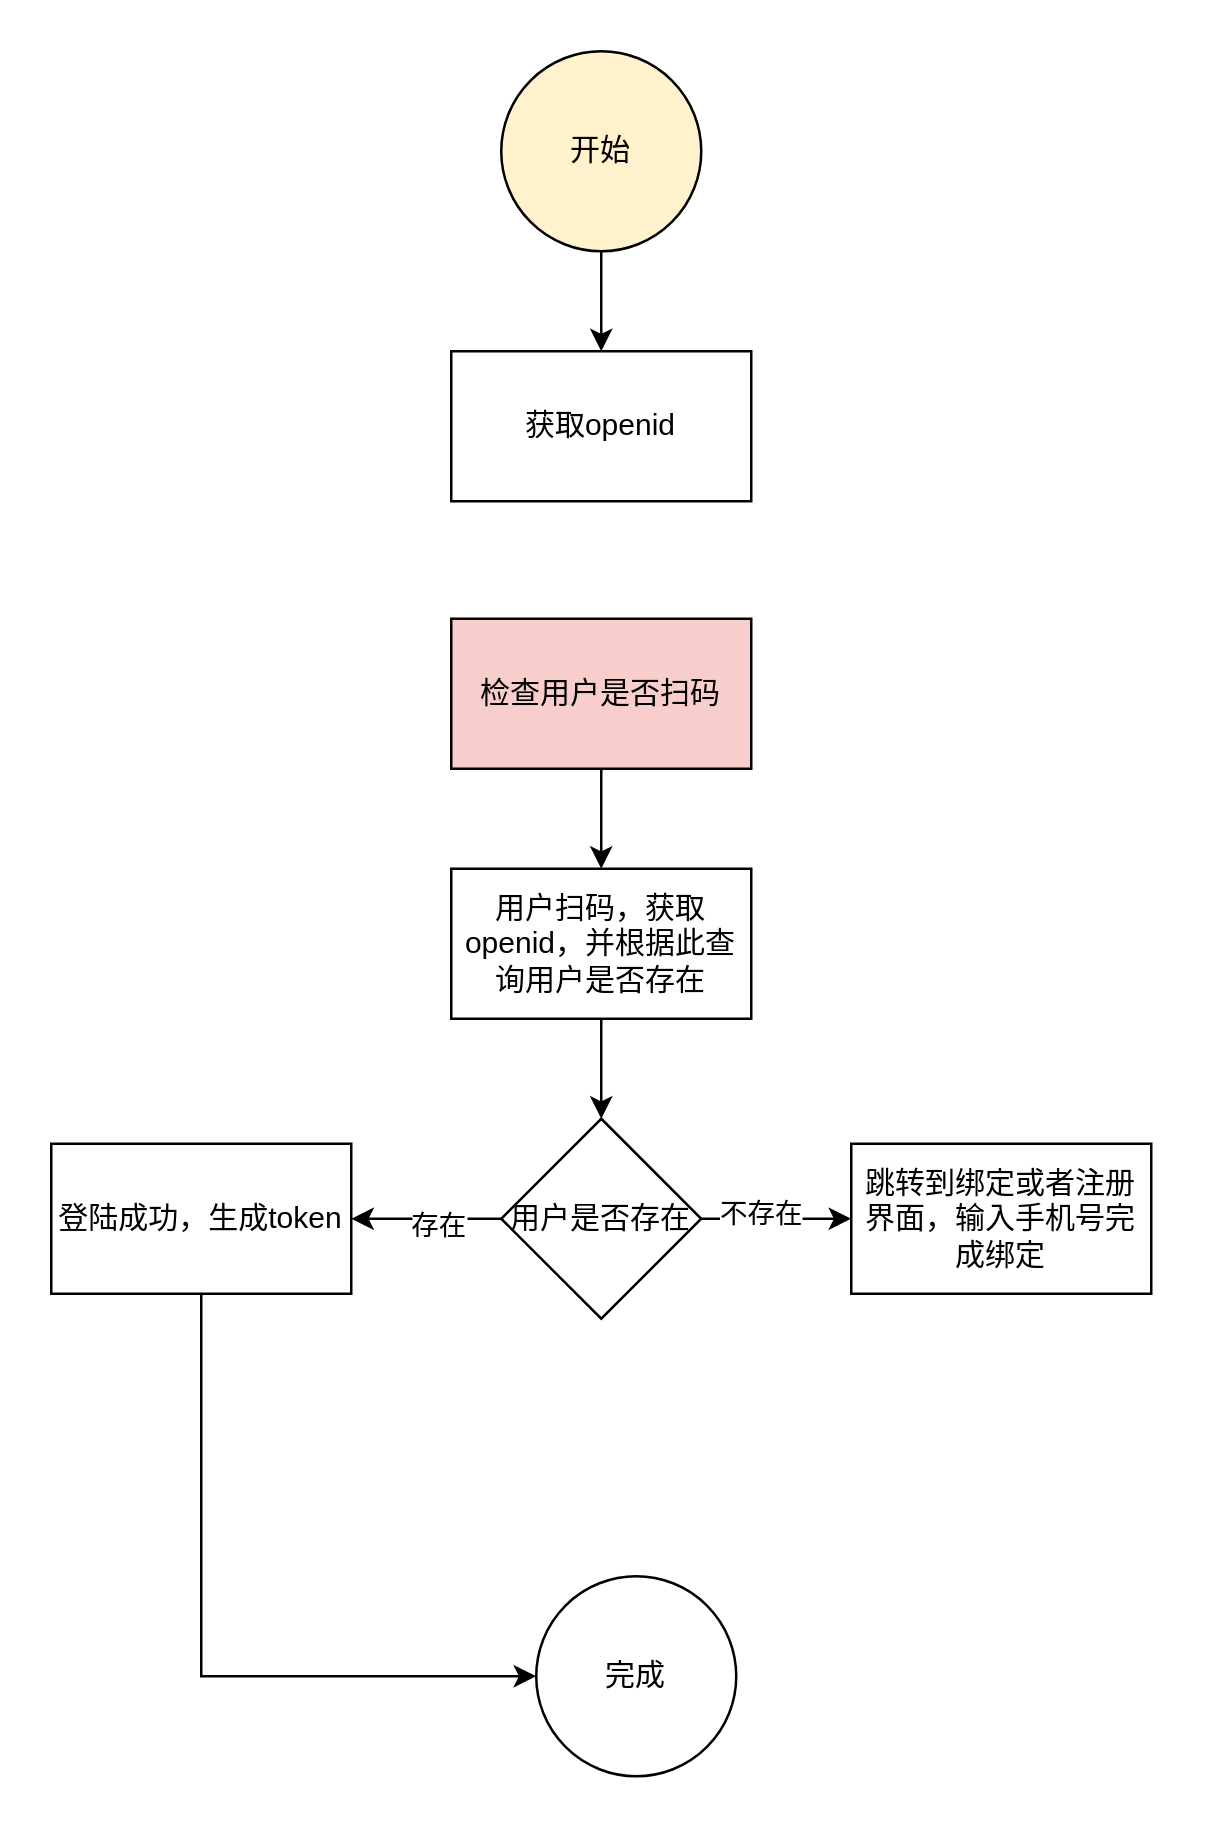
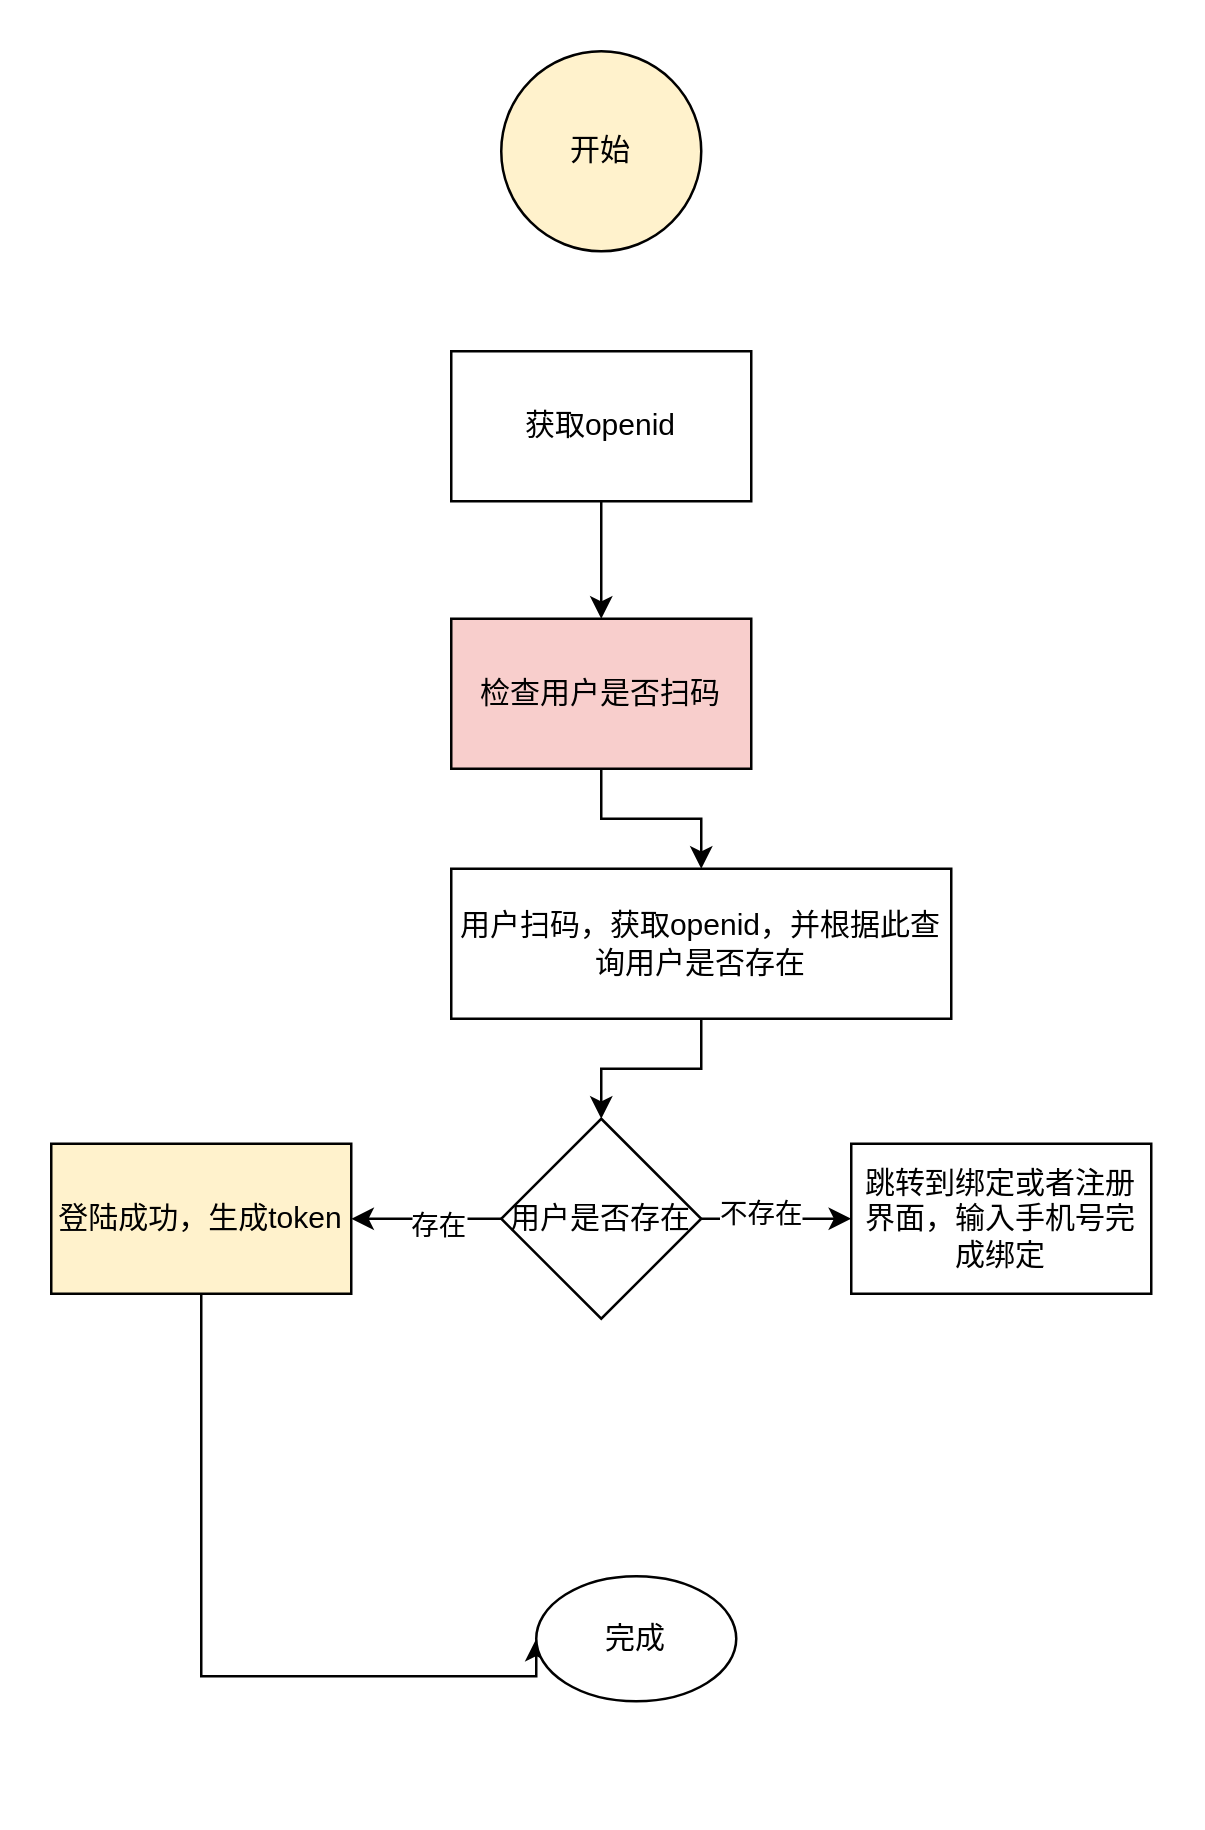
edge "开始" -> "获取openid": removed
edge "获取openid" -> "检查用户是否扫码": added
node "用户扫码，获取openid，并根据此查询用户是否存在": size 300x150 -> 500x150
node "登陆成功，生成token": fillcolor #ffffff -> #fff2cc
node "完成": size 200x200 -> 200x125
